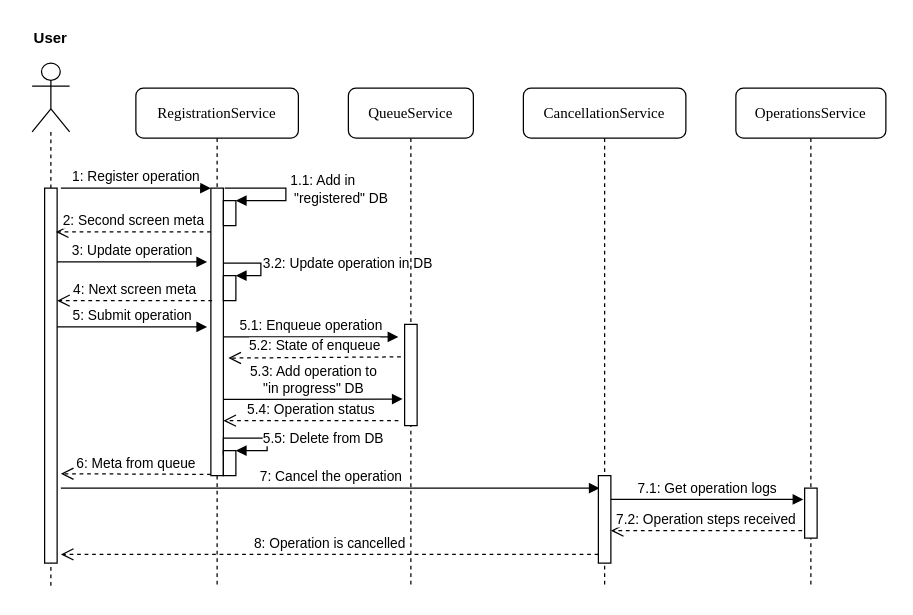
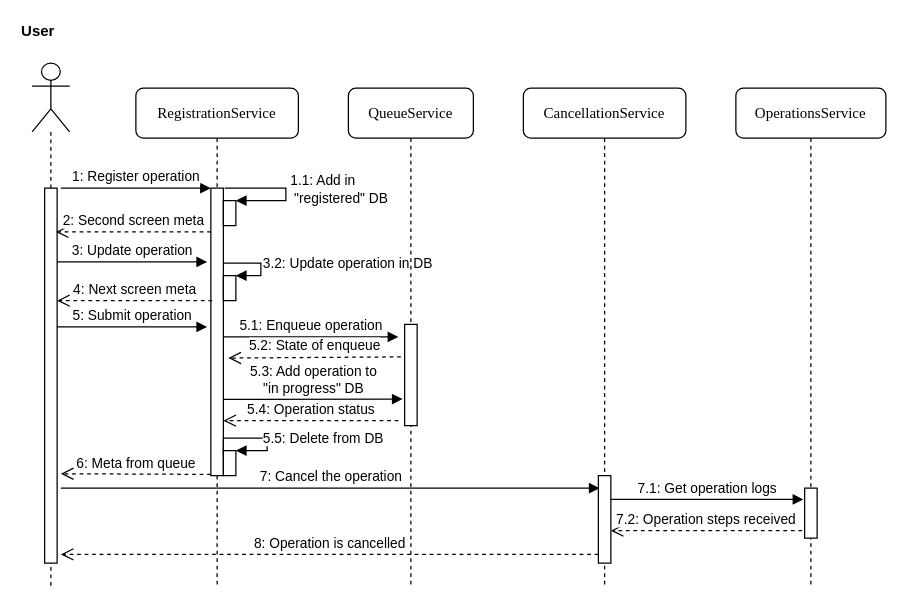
node "User": moved (51, 38) -> (38, 32)
